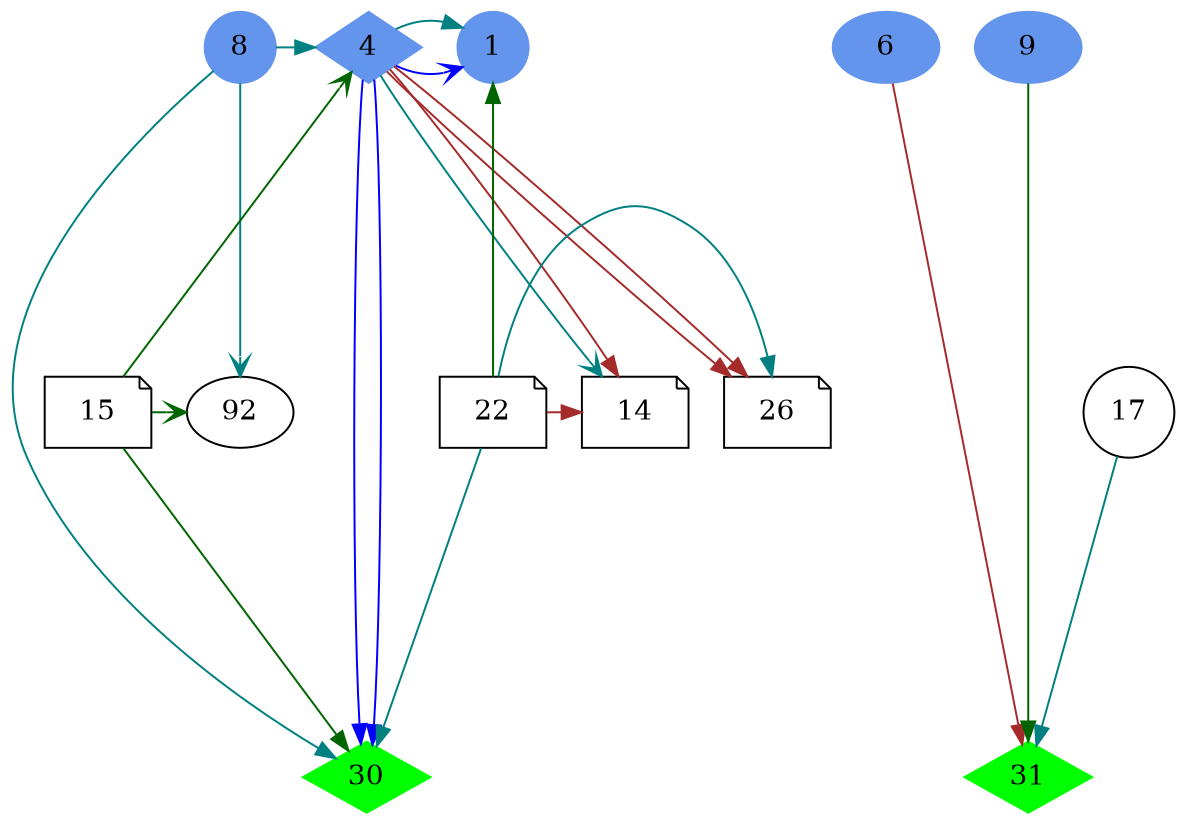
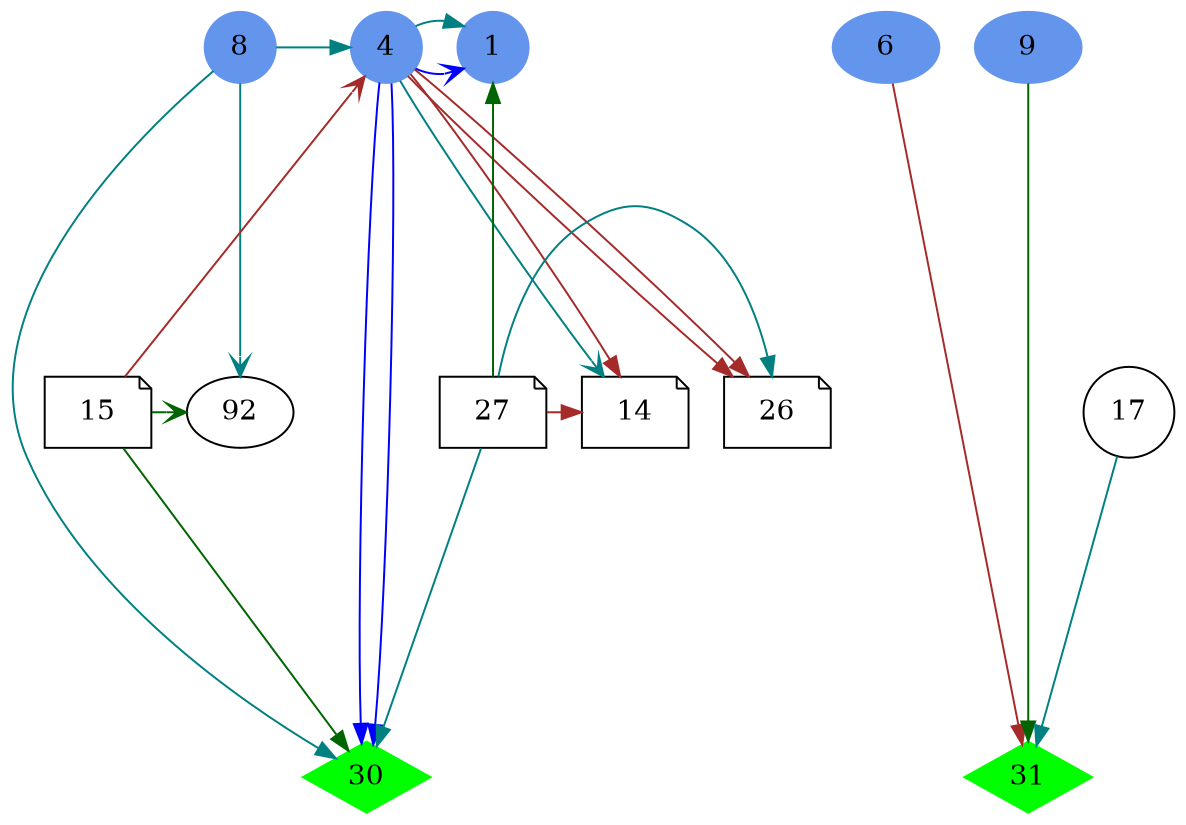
node "4": shape diamond -> circle
edge "15" -> "4": color darkgreen -> brown
node "22": label "22" -> "27"
